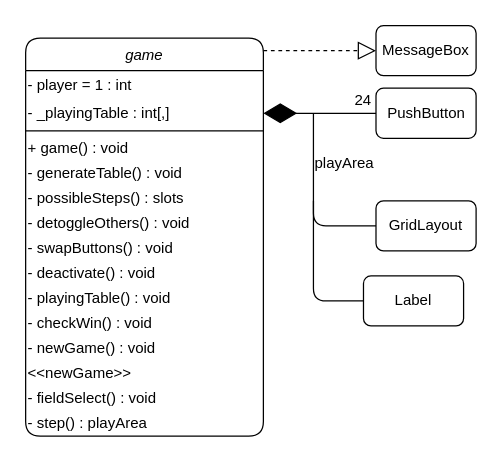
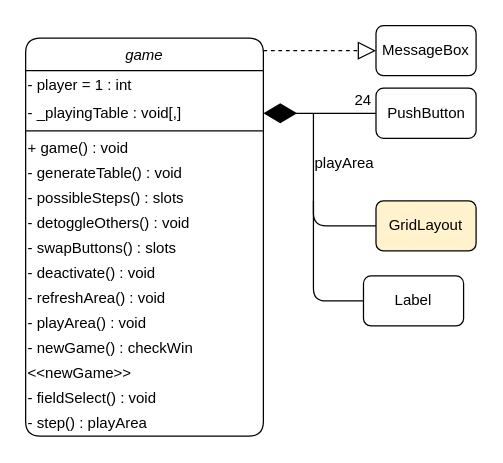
node "- _playingTable : int[,]": label "- _playingTable : int[,]" -> "- _playingTable : void[,]"
node "GridLayout": fillcolor #ffffff -> #fff2cc
node "- swapButtons() : void": label "- swapButtons() : void" -> "- swapButtons() : slots"
node "- playingTable() : void": label "- playingTable() : void" -> "- refreshArea() : void"
node "- checkWin() : void": label "- checkWin() : void" -> "- playArea() : void"
node "- newGame() : void": label "- newGame() : void" -> "- newGame() : checkWin"
